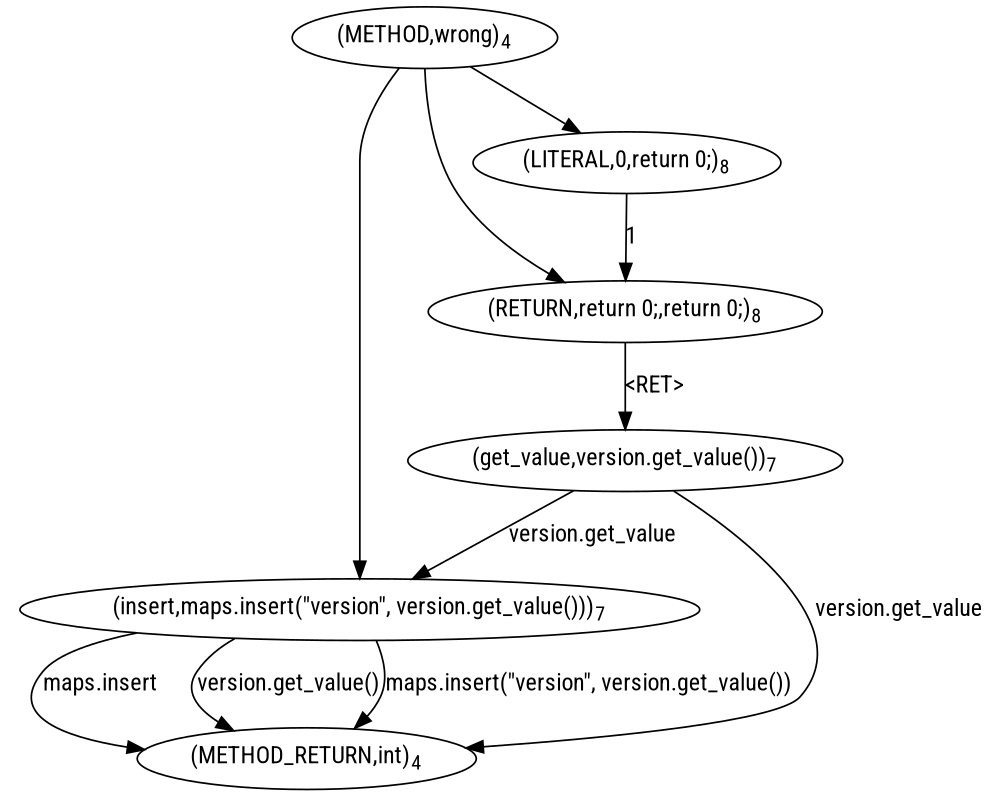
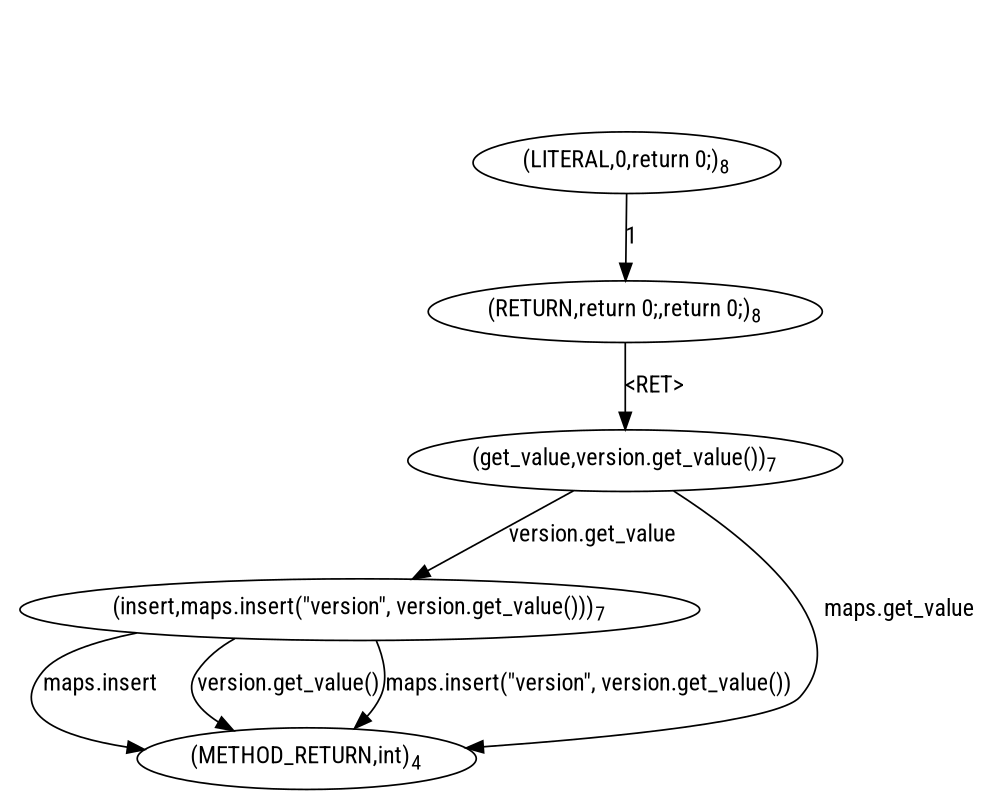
node "(METHOD,wrong)": removed
edge "(get_value,version.get_value())" -> "(METHOD_RETURN,int)": label "version.get_value" -> "maps.get_value"
